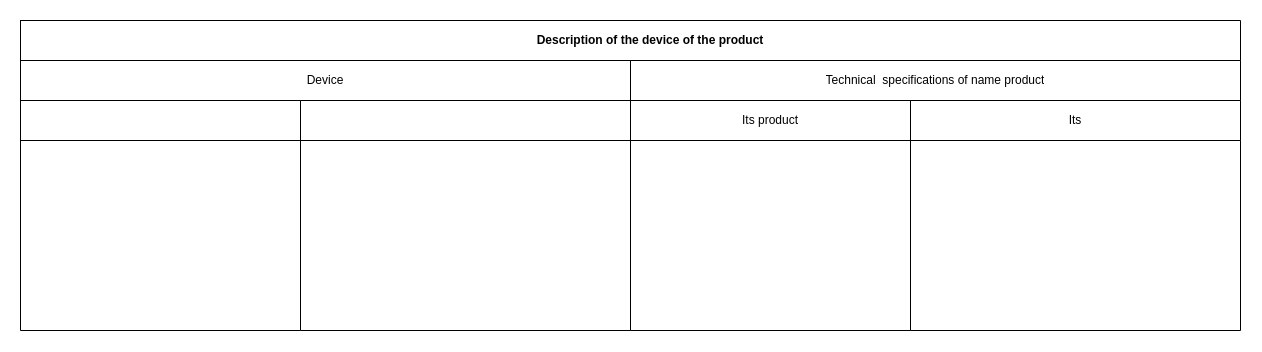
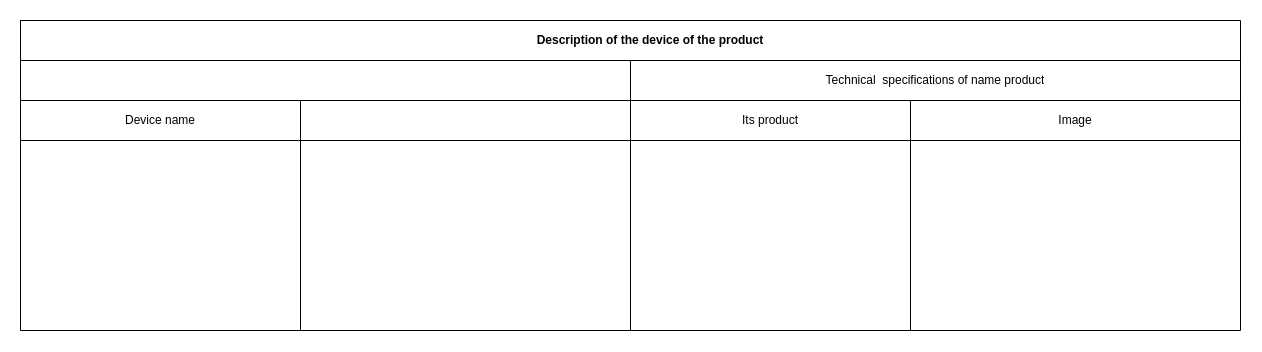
node "Device": removed
node "Device name": added
node "Its": label "Its" -> "Image"
